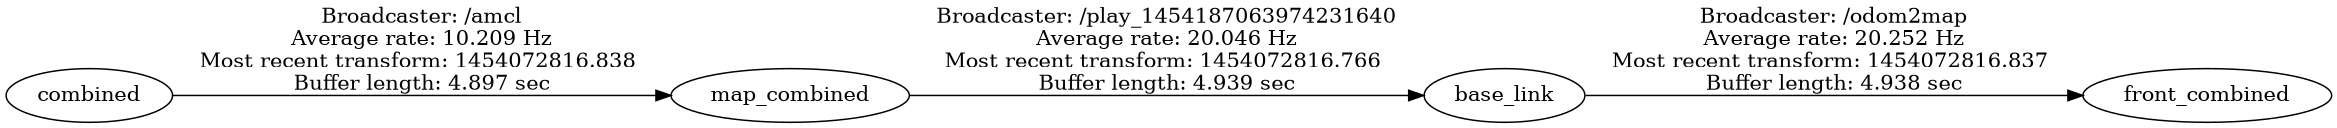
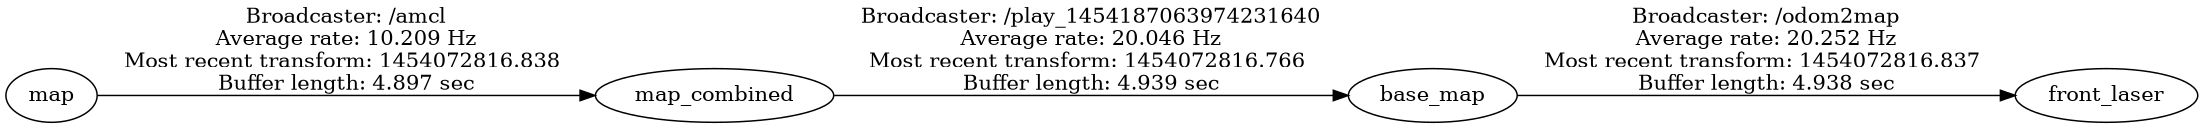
node "combined": label "combined" -> "map"
node "base_link": label "base_link" -> "base_map"
node "front_combined": label "front_combined" -> "front_laser"
